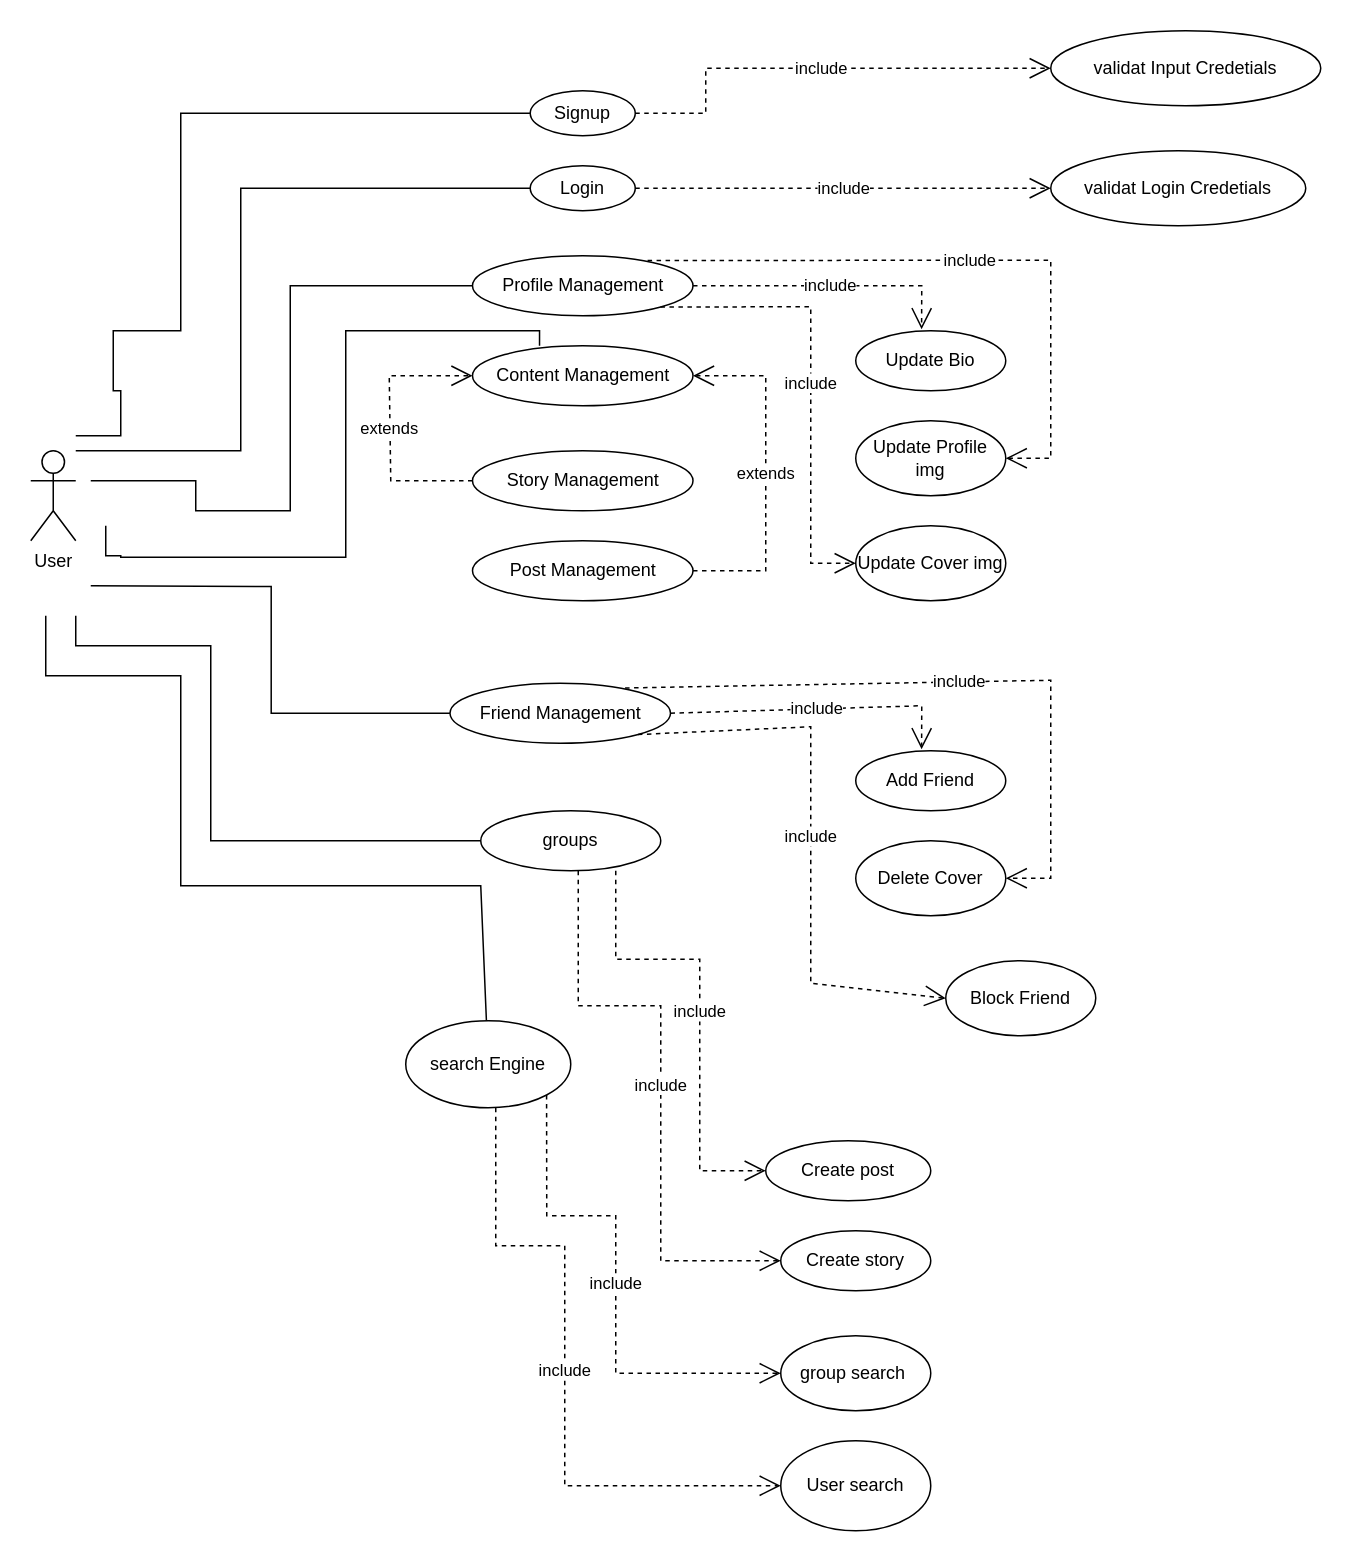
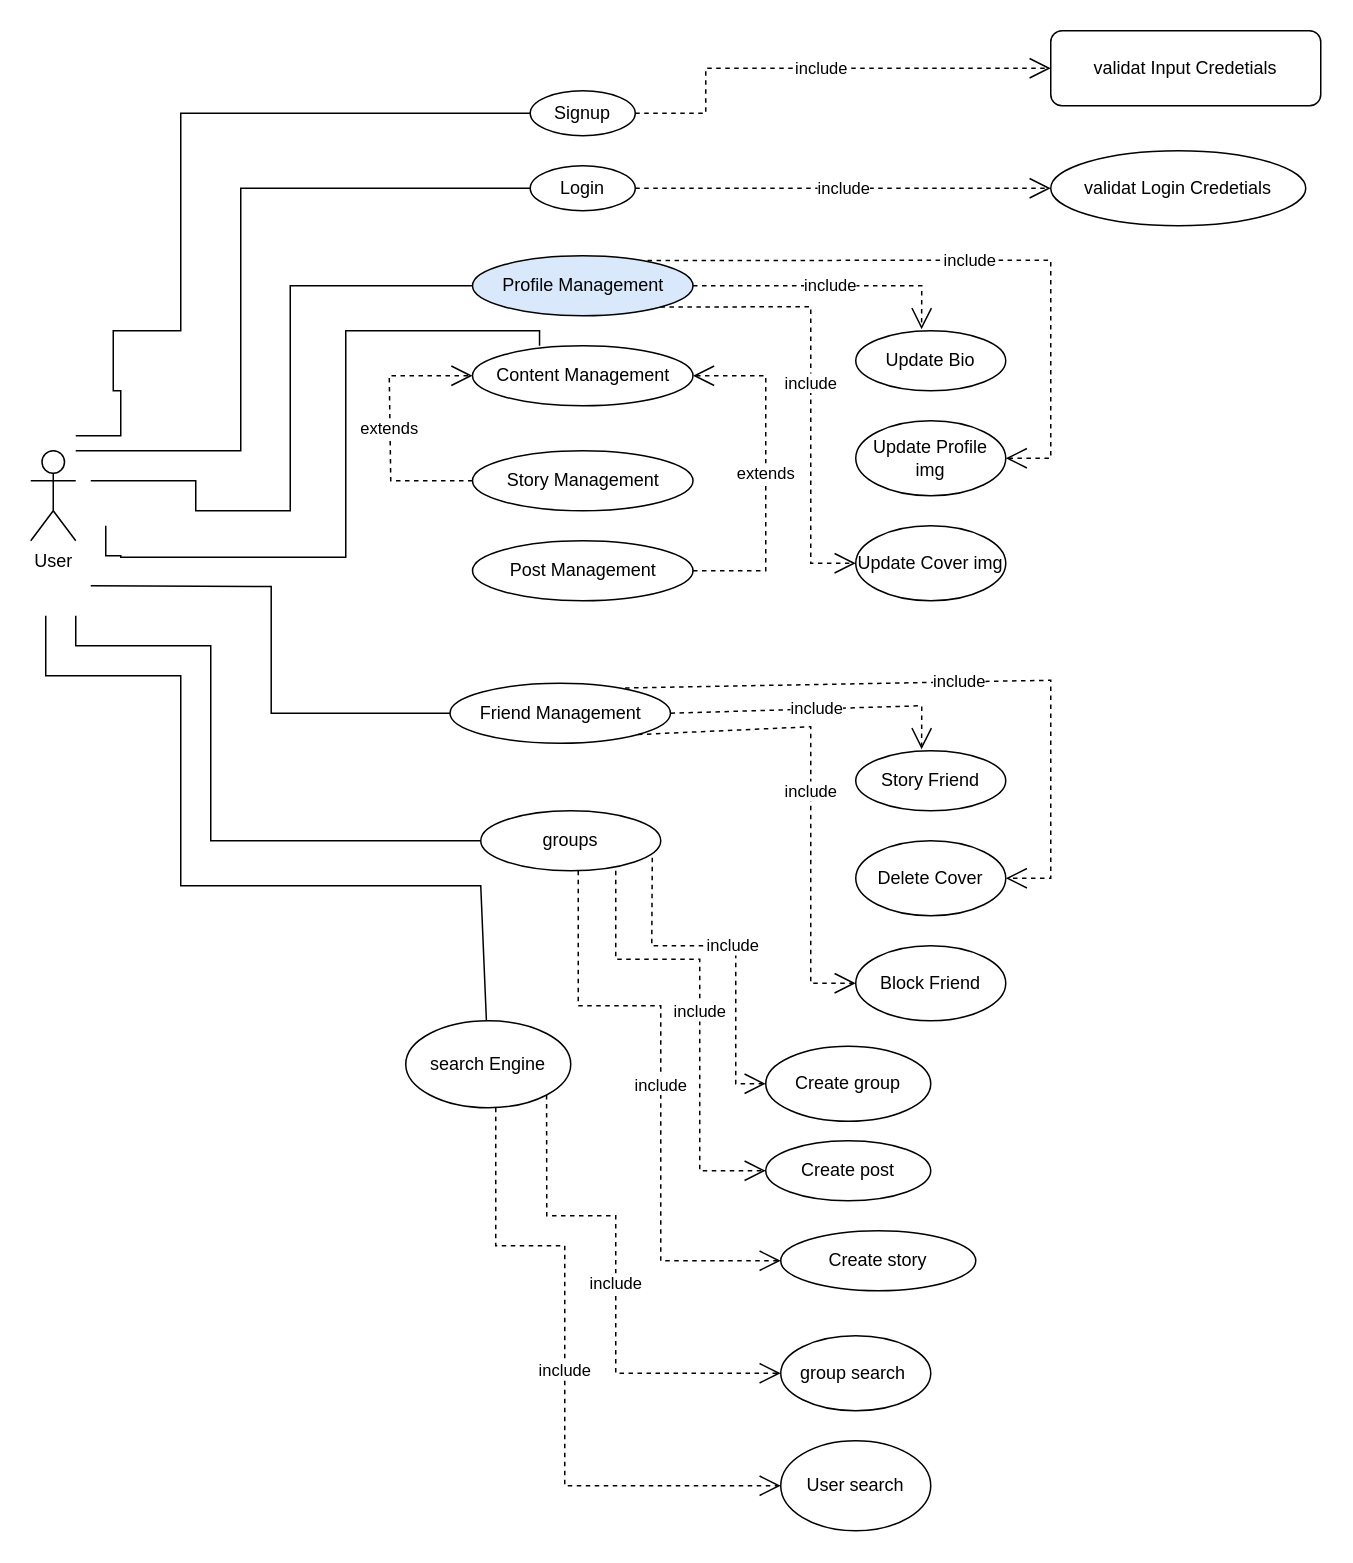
node "validat Input Credetials": shape ellipse -> rounded rectangle
node "Profile Management": fillcolor #ffffff -> #dae8fc
node "Add Friend": label "Add Friend" -> "Story Friend"
edge "groups" -> "Create group": added, label "include"
node "Block Friend": moved (1021, 998) -> (931, 983)
node "Create group": added
node "Create story": size 150x60 -> 195x60
